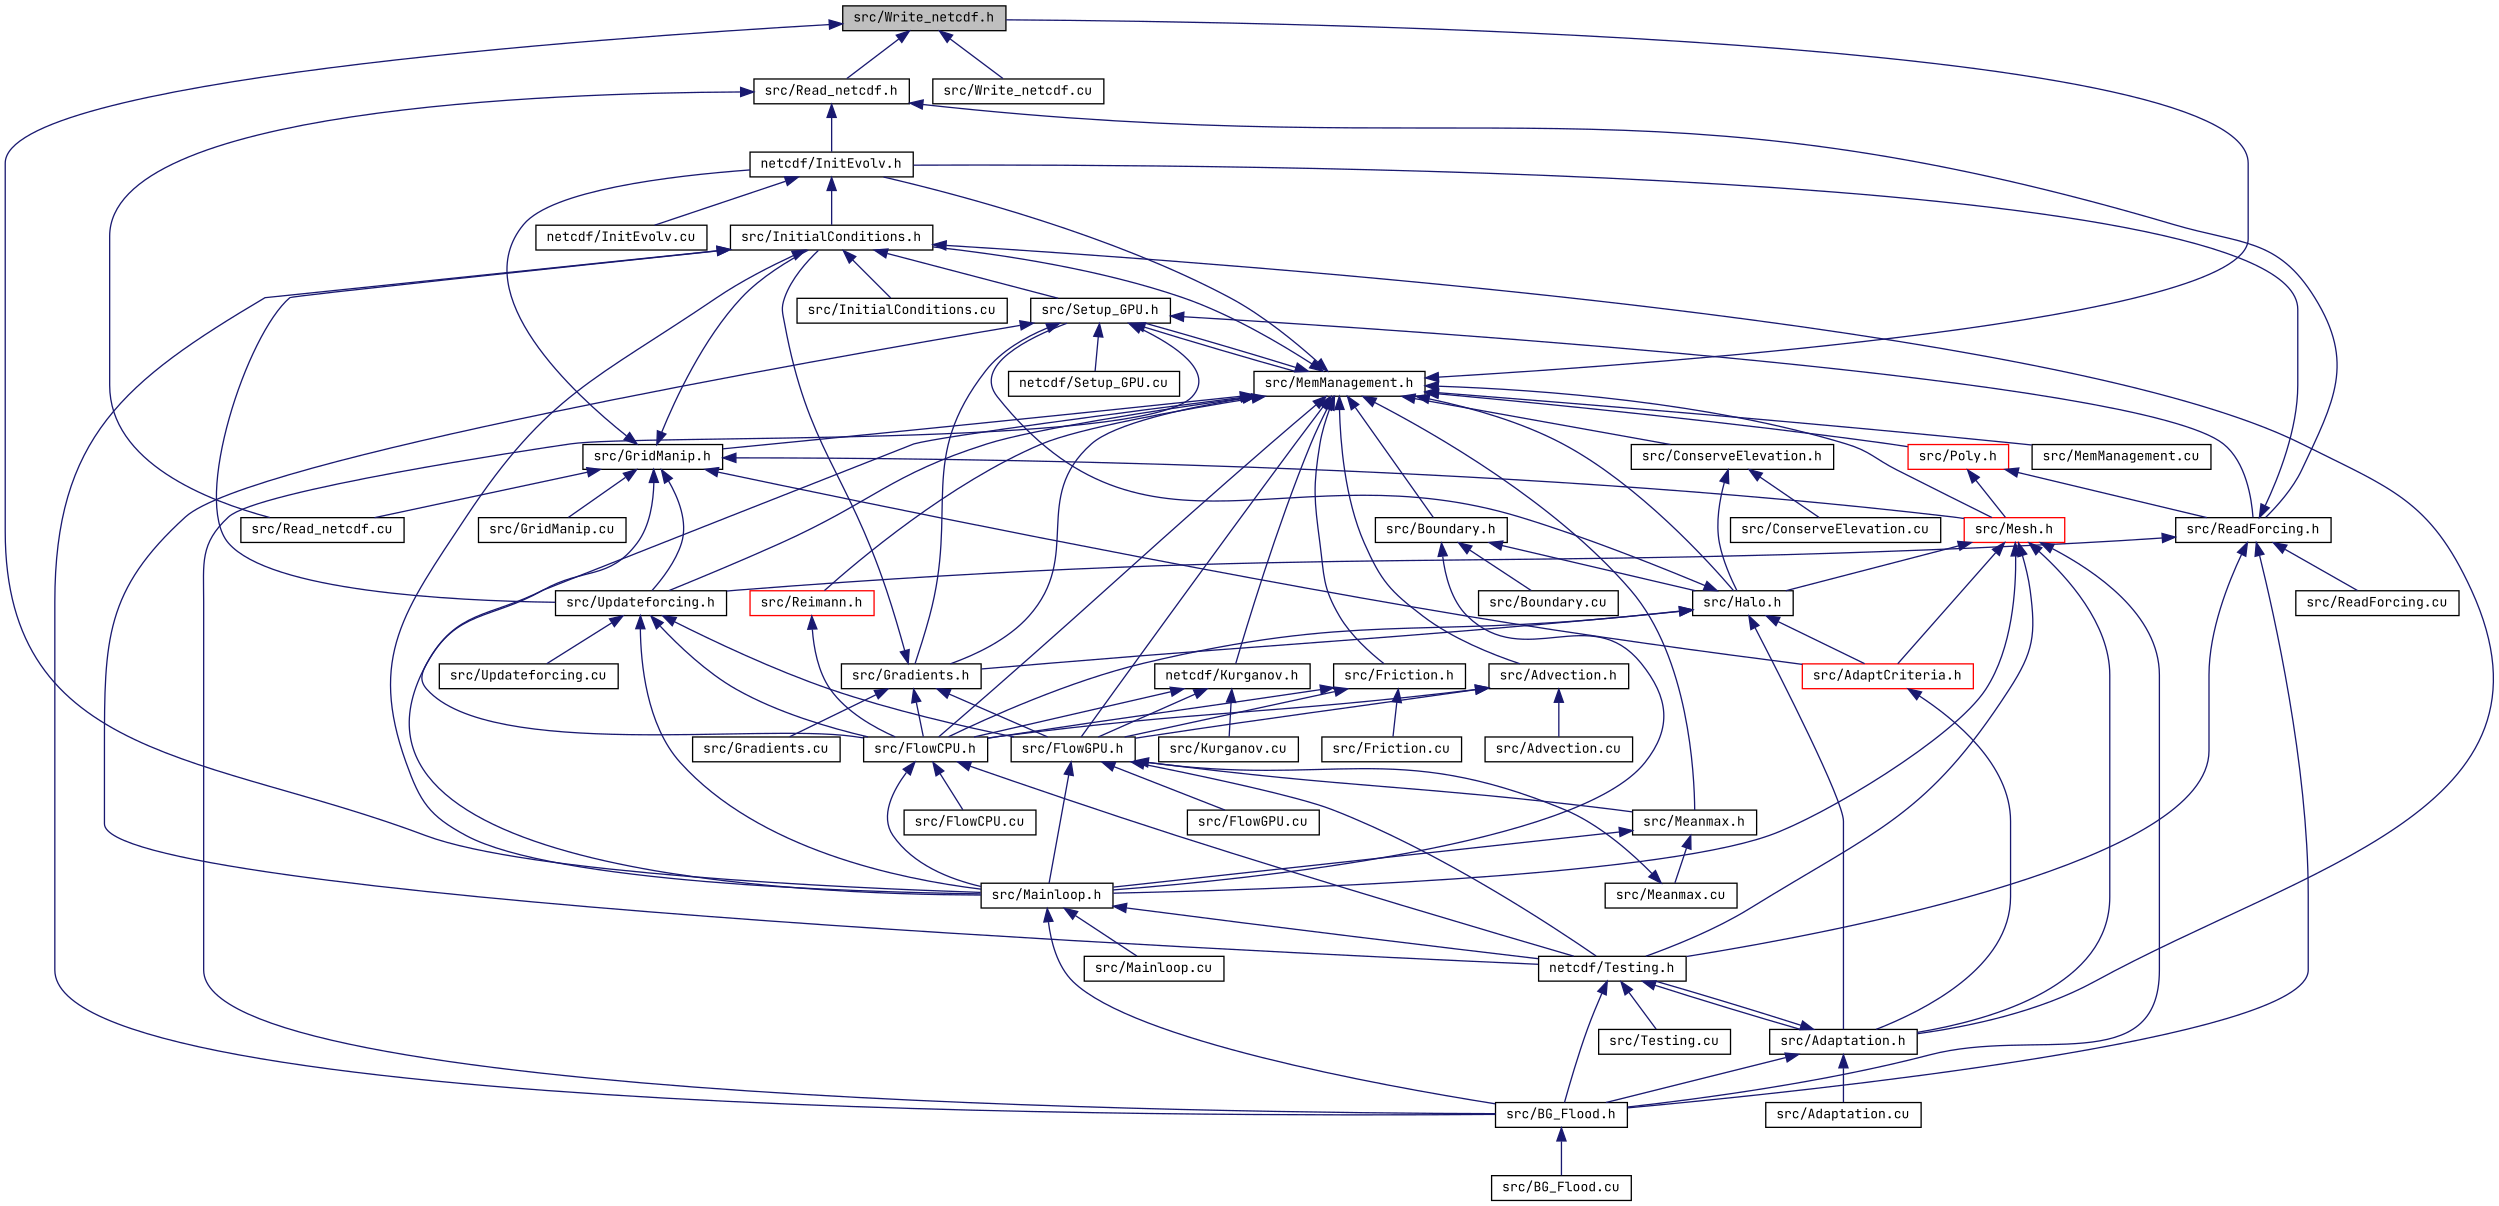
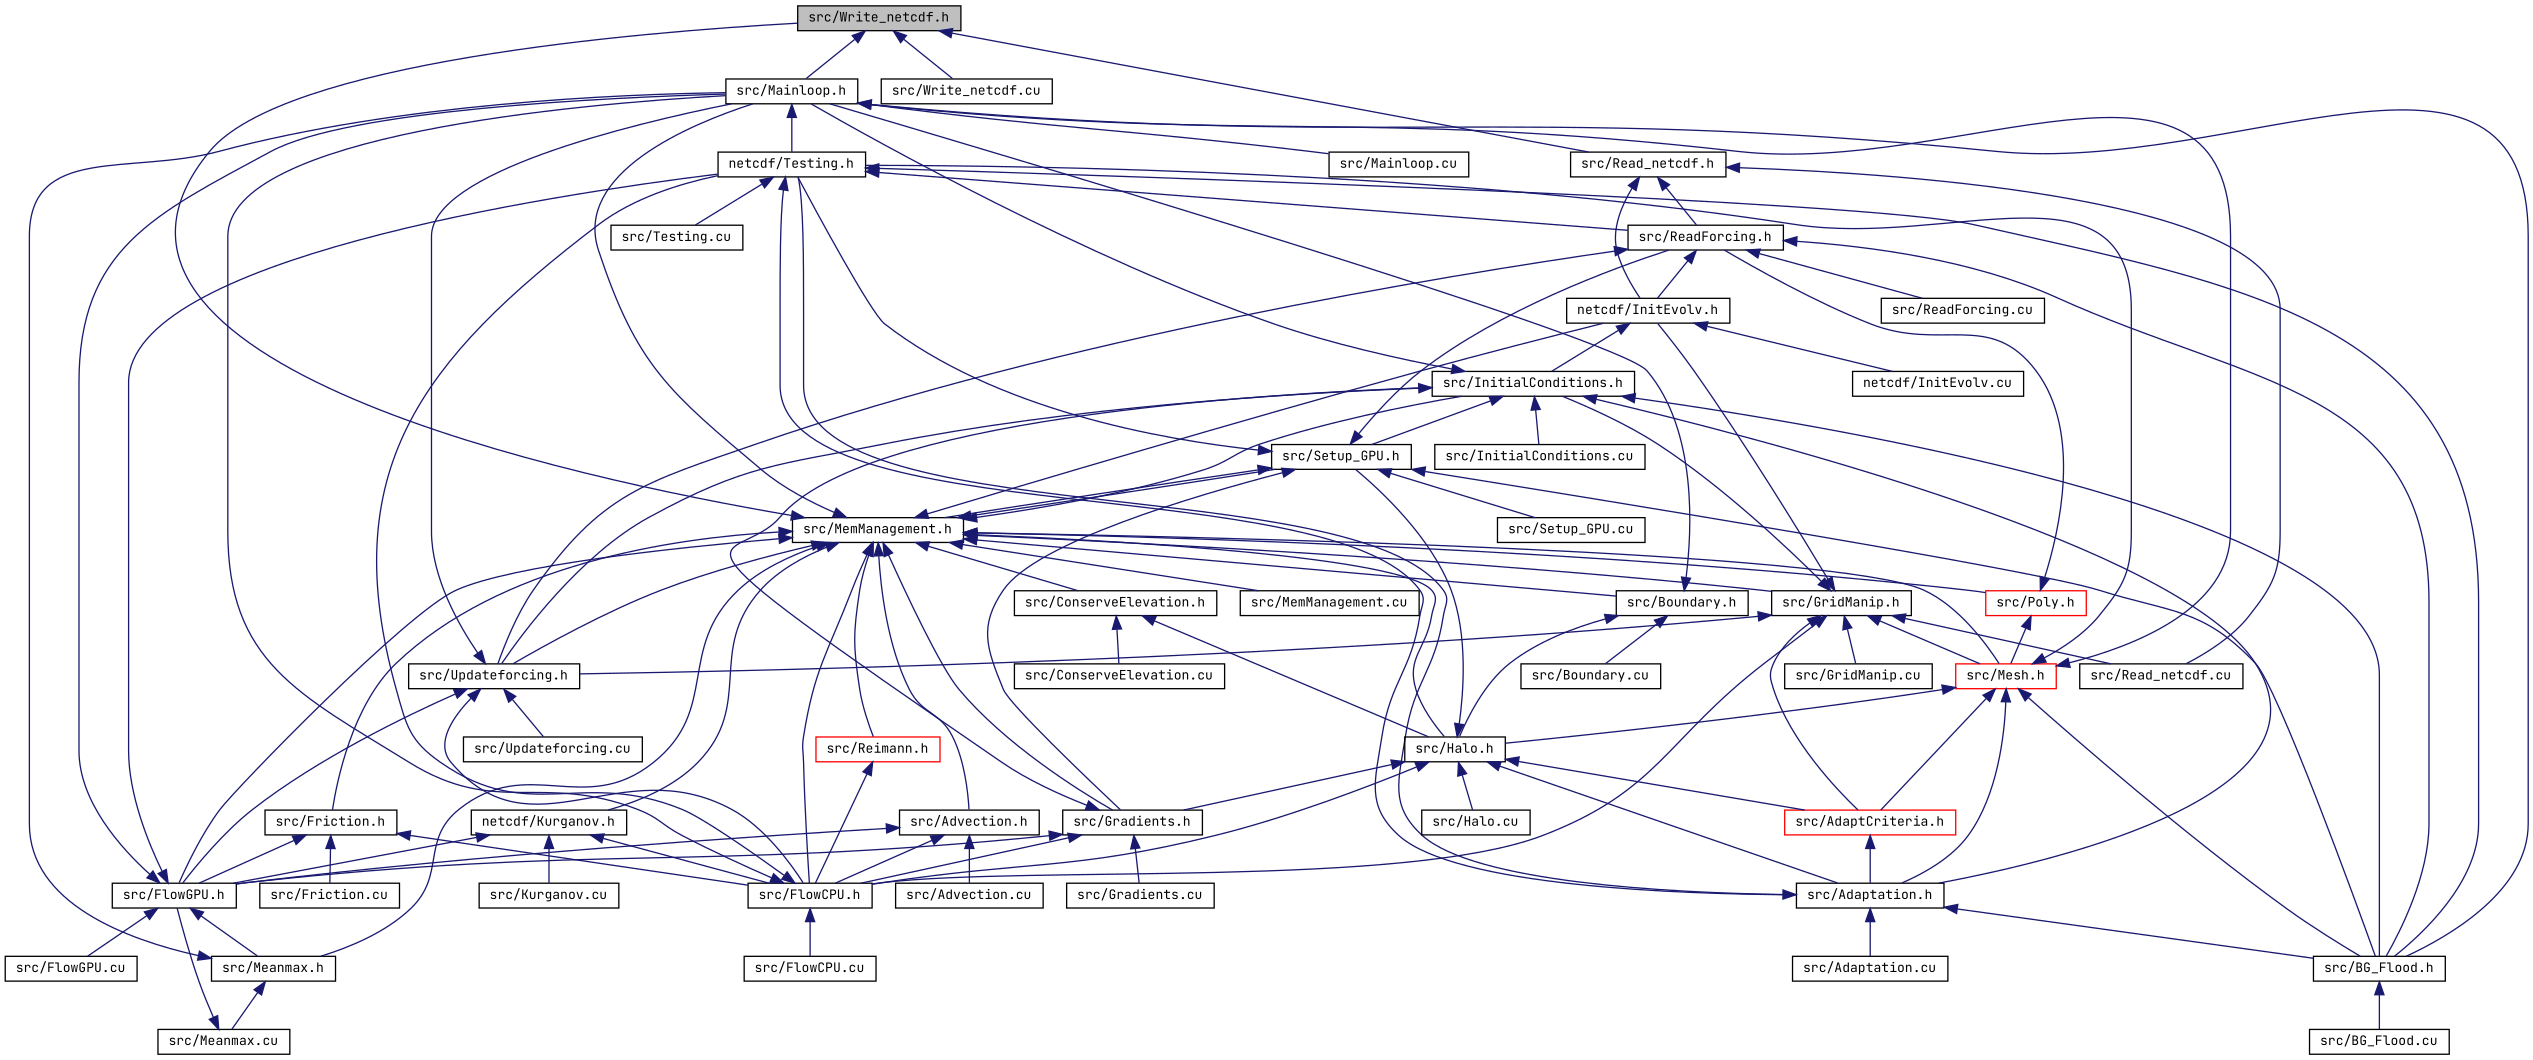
node "netcdf/Setup_GPU.cu": label "netcdf/Setup_GPU.cu" -> "src/Setup_GPU.cu"
node "src/Halo.cu": added
edge "netcdf/Testing.h" -> "src/ReadForcing.h": reversed
